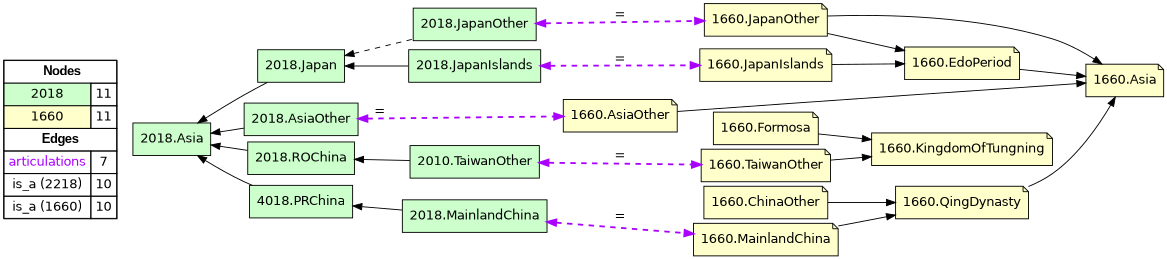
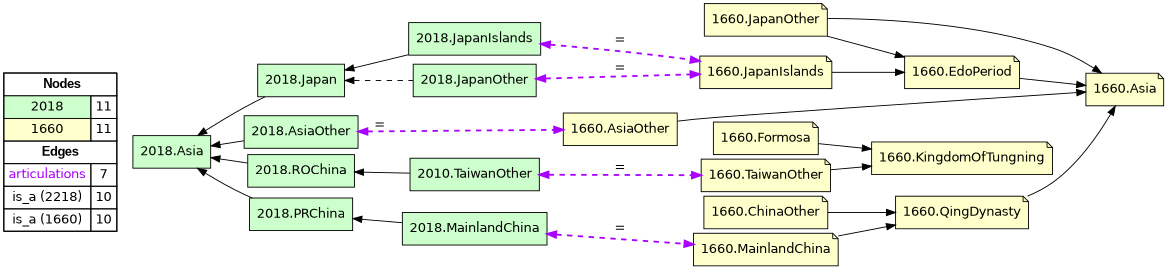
edge "1660.JapanOther" -- "2018.JapanOther": now "1660.JapanIslands" -- "2018.JapanOther"
node "1660.AsiaOther": shape note -> box
node "4018.PRChina": label "4018.PRChina" -> "2018.PRChina"
